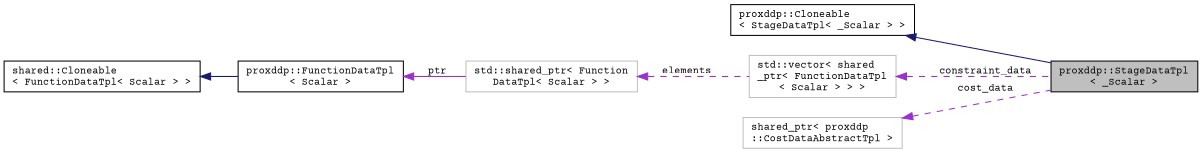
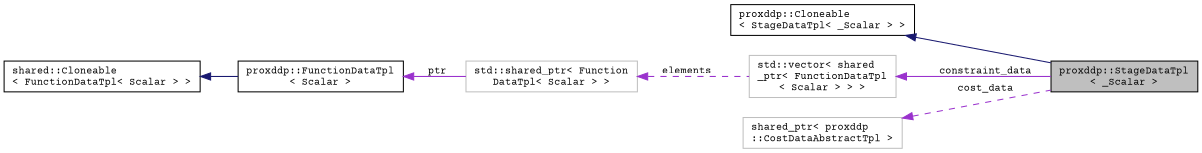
edge "proxddp::StageDataTpl < _Scalar >" -> "std::vector< shared _ptr< FunctionDataTpl < Scalar > > >": style dashed -> solid
